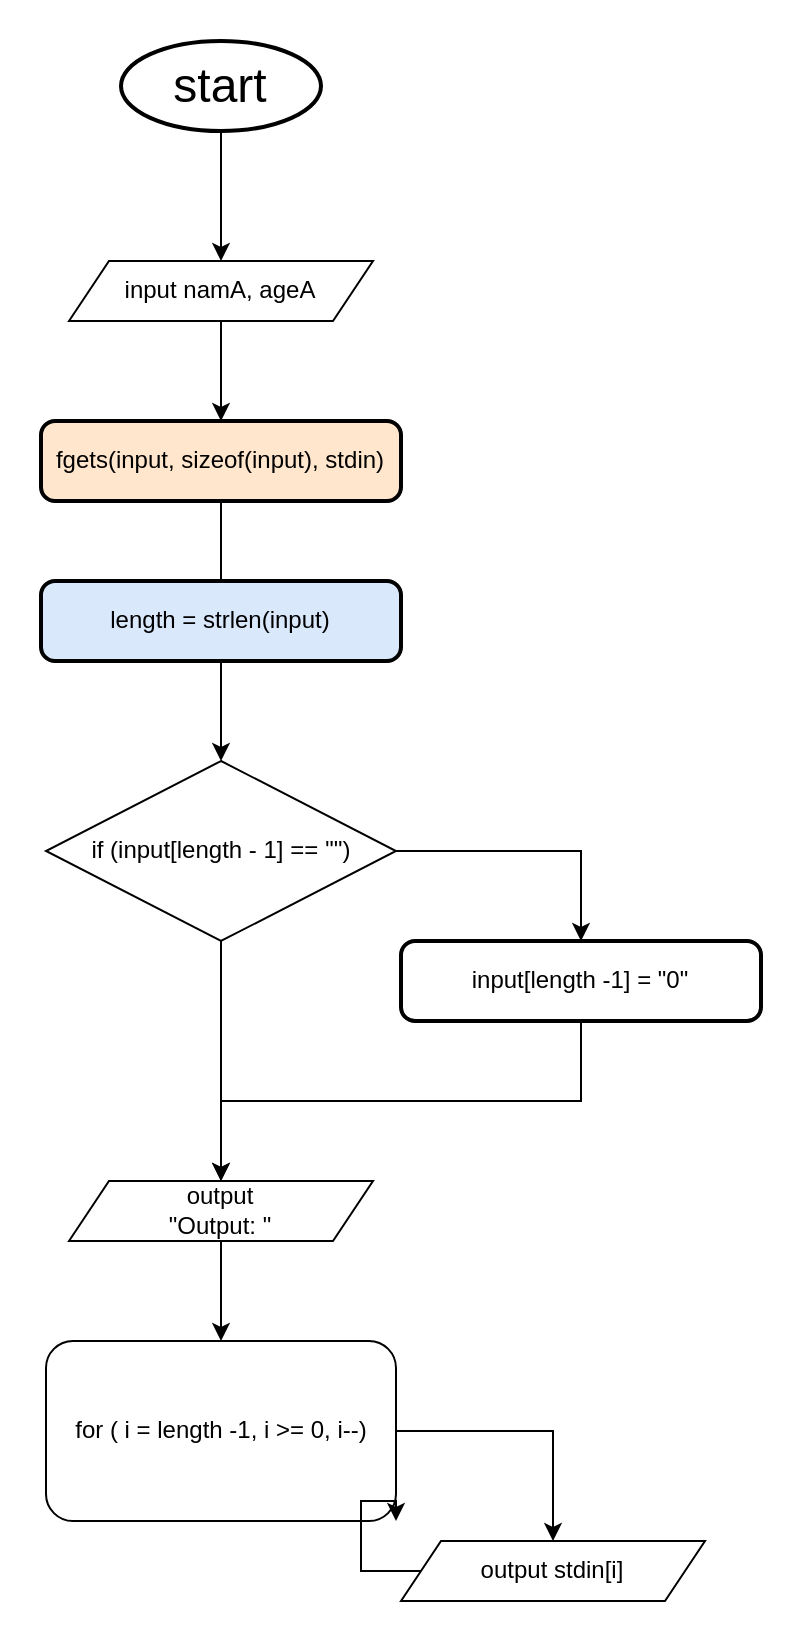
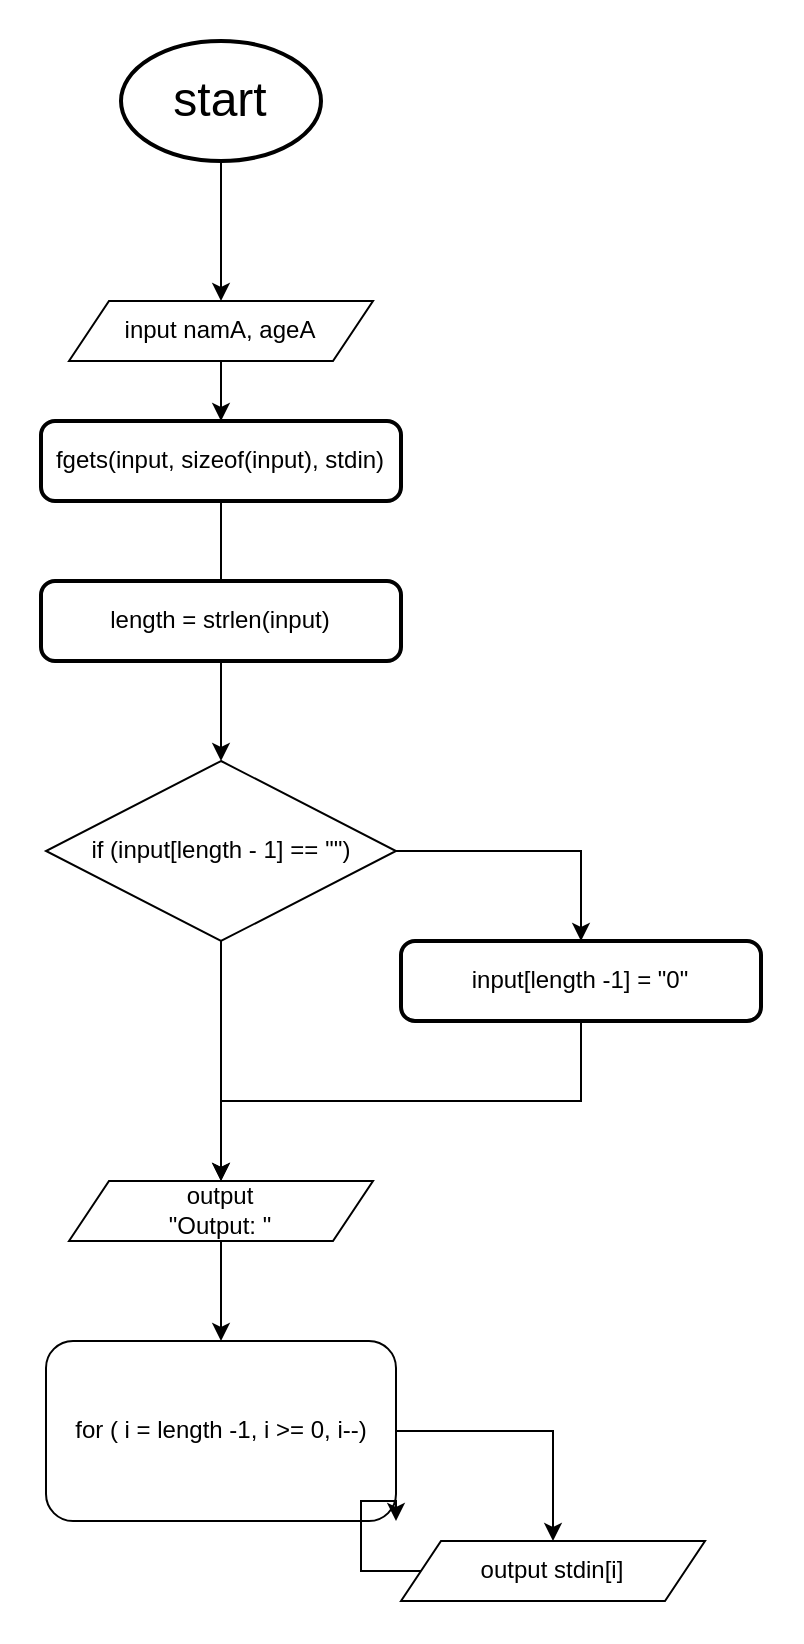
node "start": size 200x90 -> 200x120
node "input namA, ageA": moved (221, 291) -> (221, 331)
node "fgets(input, sizeof(input), stdin)": fillcolor #ffe6cc -> #ffffff
node "length = strlen(input)": fillcolor #dae8fc -> #ffffff
